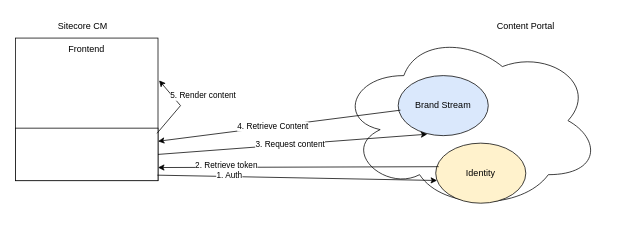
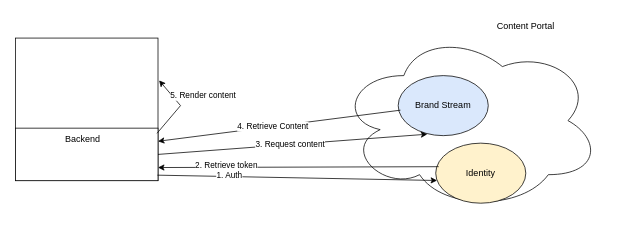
node "Sitecore CM": removed
node "Frontend": removed
node "Backend": added
